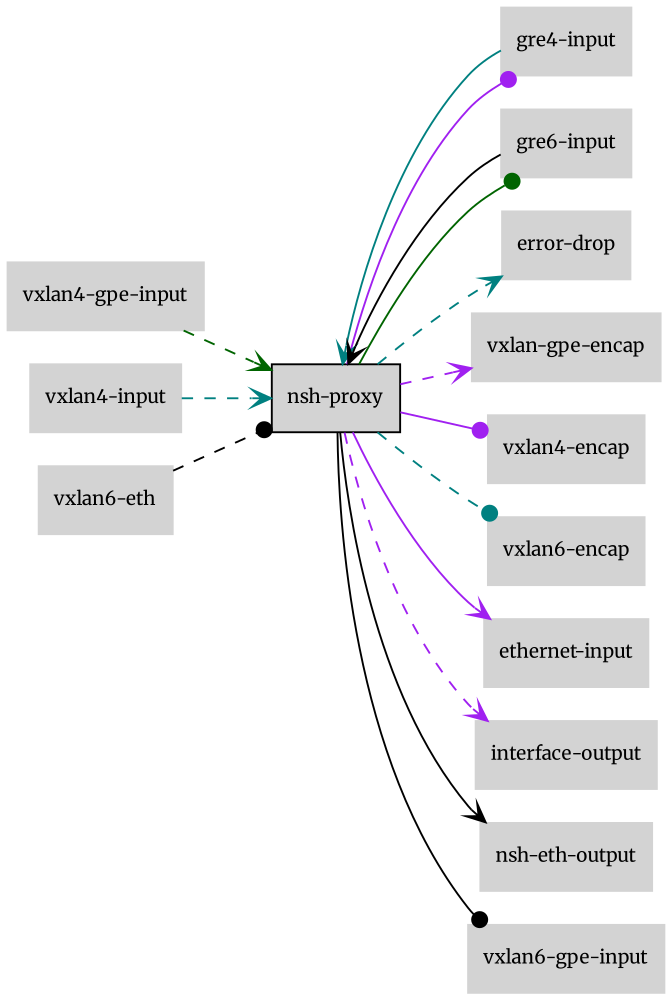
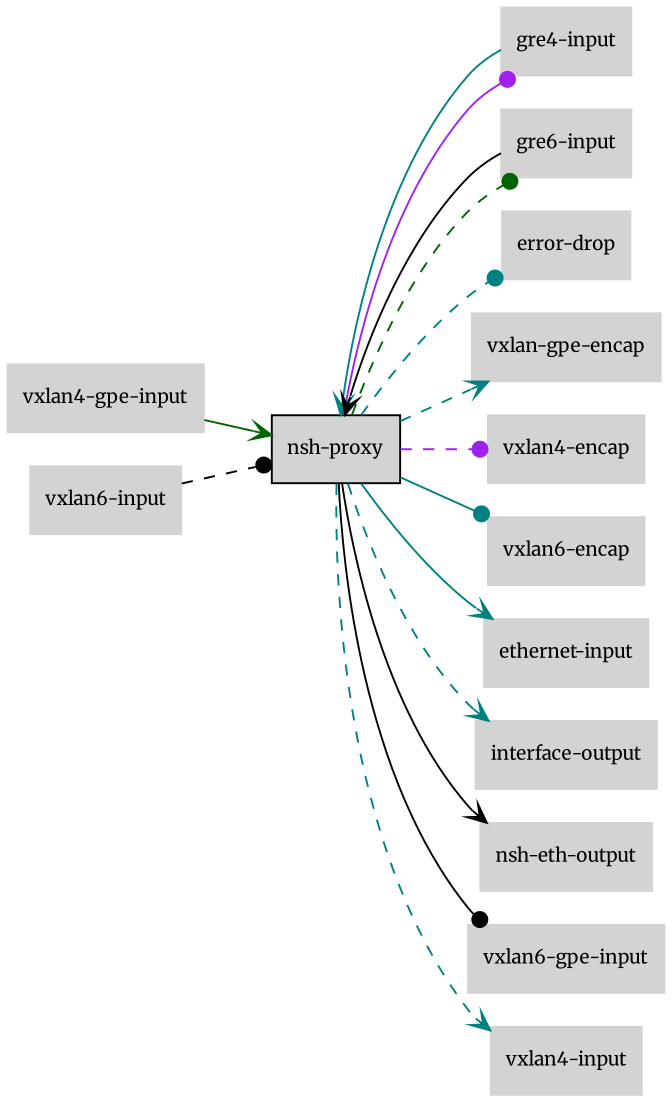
edge "nsh-proxy" -> "gre6-input": style solid -> dashed
edge "nsh-proxy" -> "error-drop": arrowhead vee -> dot
edge "vxlan4-gpe-input" -> "nsh-proxy": style dashed -> solid
edge "nsh-proxy" -> "vxlan-gpe-encap": color purple -> teal
edge "vxlan4-input" -> "nsh-proxy": reversed
edge "nsh-proxy" -> "vxlan4-encap": style solid -> dashed
edge "nsh-proxy" -> "vxlan6-encap": style dashed -> solid
node "vxlan6-eth": label "vxlan6-eth" -> "vxlan6-input"
edge "nsh-proxy" -> "ethernet-input": color purple -> teal
edge "nsh-proxy" -> "interface-output": color purple -> teal
